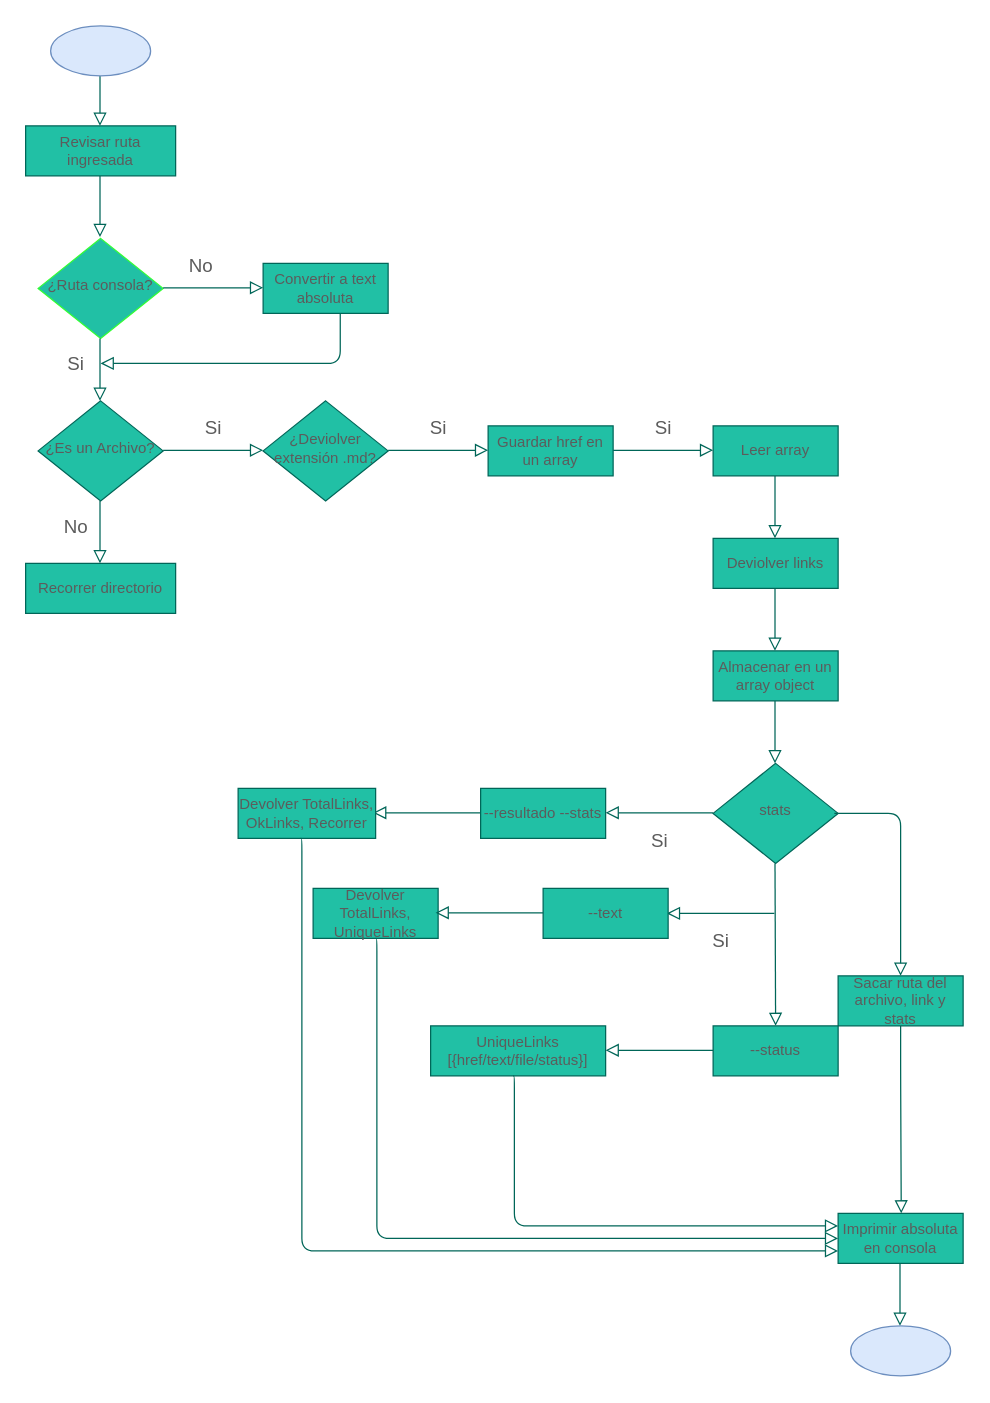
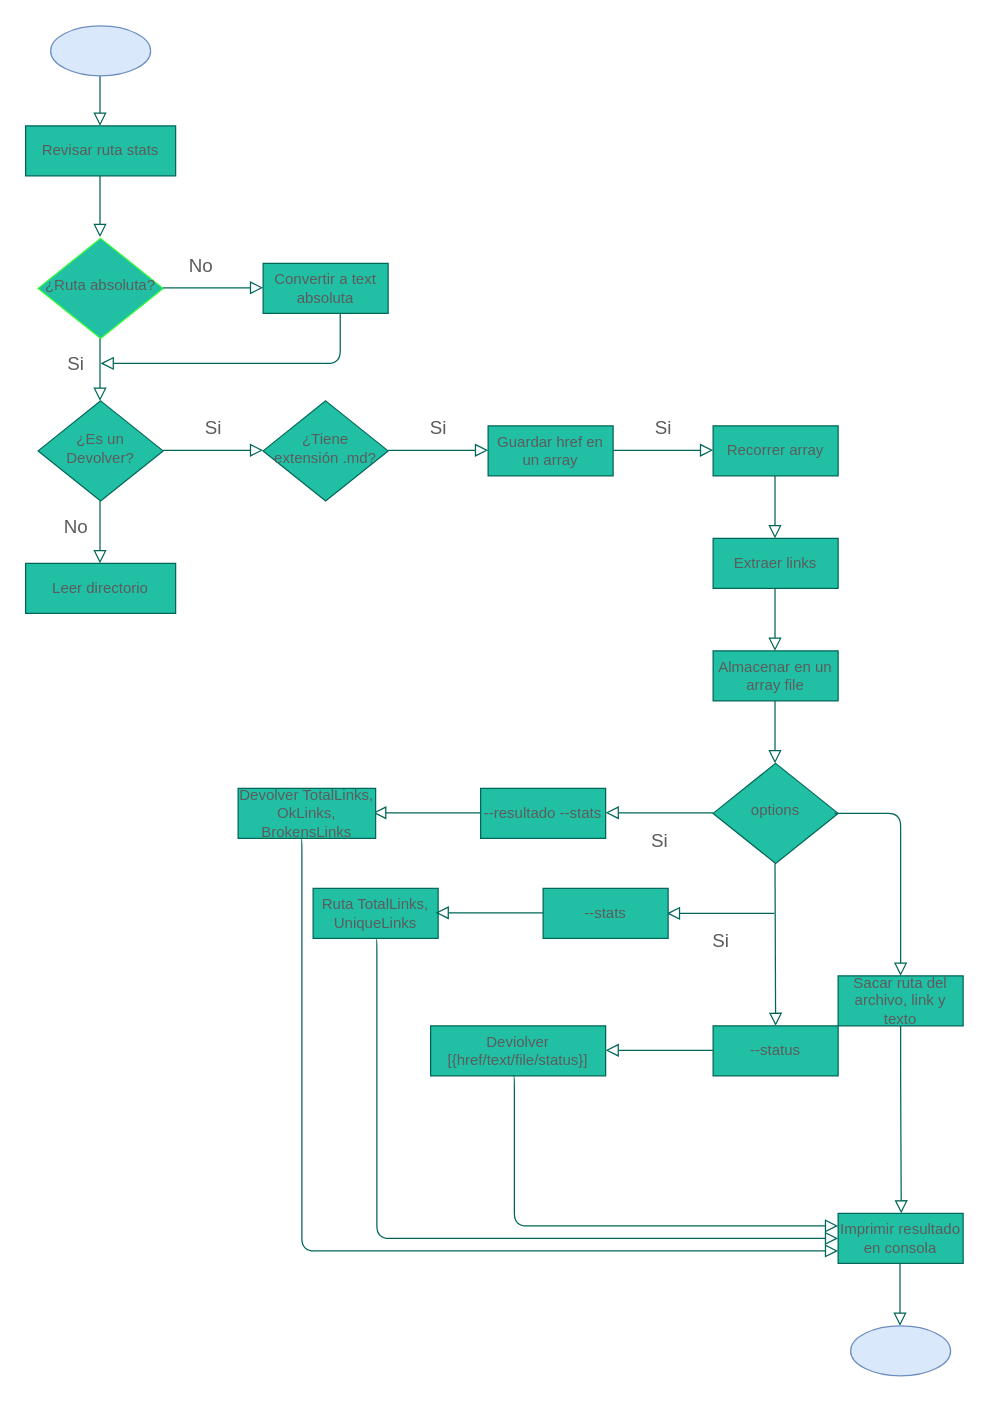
node "Revisar ruta ingresada": label "Revisar ruta ingresada" -> "Revisar ruta stats"
node "¿Ruta consola?": label "¿Ruta consola?" -> "¿Ruta absoluta?"
node "¿Es un Archivo?": label "¿Es un Archivo?" -> "¿Es un Devolver?"
node "¿Deviolver extensión .md?": label "¿Deviolver extensión .md?" -> "¿Tiene extensión .md?"
node "Leer array": label "Leer array" -> "Recorrer array"
node "Deviolver links": label "Deviolver links" -> "Extraer links"
node "Recorrer directorio": label "Recorrer directorio" -> "Leer directorio"
node "Almacenar en un array object": label "Almacenar en un array object" -> "Almacenar en un array file"
node "stats": label "stats" -> "options"
node "Devolver TotalLinks, OkLinks, Recorrer": label "Devolver TotalLinks, OkLinks, Recorrer" -> "Devolver TotalLinks, OkLinks, BrokensLinks"
node "Devolver TotalLinks, UniqueLinks": label "Devolver TotalLinks, UniqueLinks" -> "Ruta TotalLinks, UniqueLinks"
node "--text": label "--text" -> "--stats"
node "Sacar ruta del archivo, link y stats": label "Sacar ruta del archivo, link y stats" -> "Sacar ruta del archivo, link y texto"
node "UniqueLinks [{href/text/file/status}]": label "UniqueLinks [{href/text/file/status}]" -> "Deviolver [{href/text/file/status}]"
node "Imprimir absoluta en consola": label "Imprimir absoluta en consola" -> "Imprimir resultado en consola"
